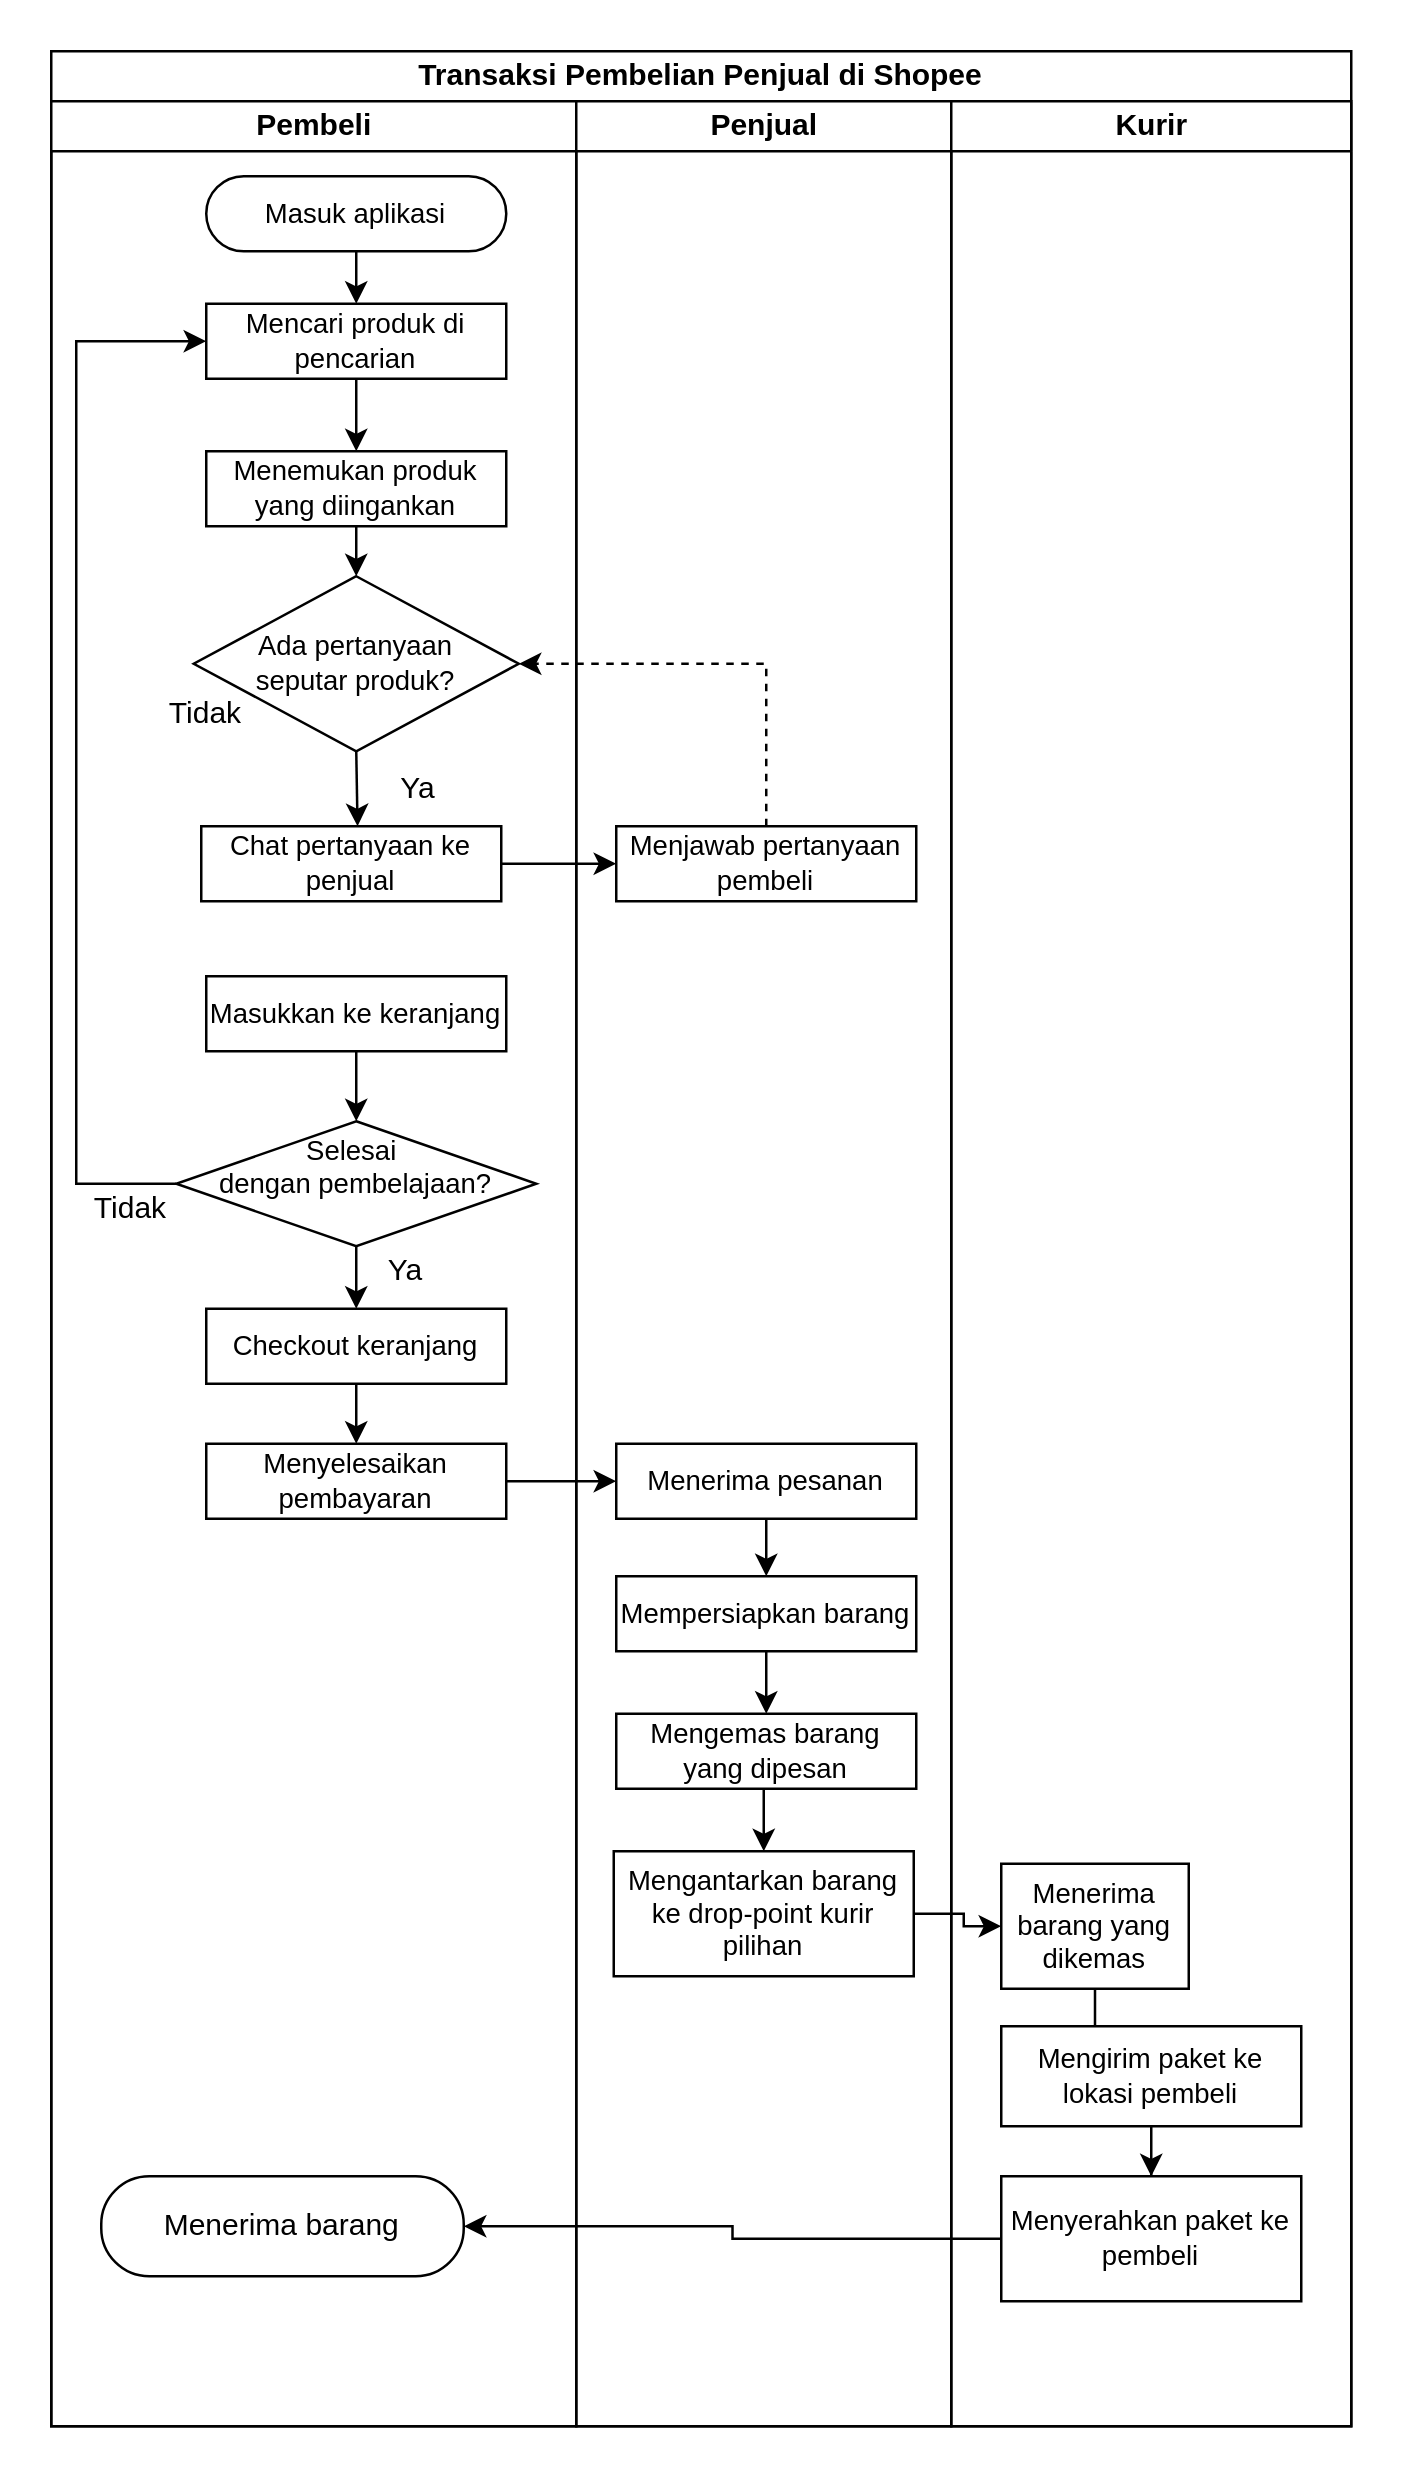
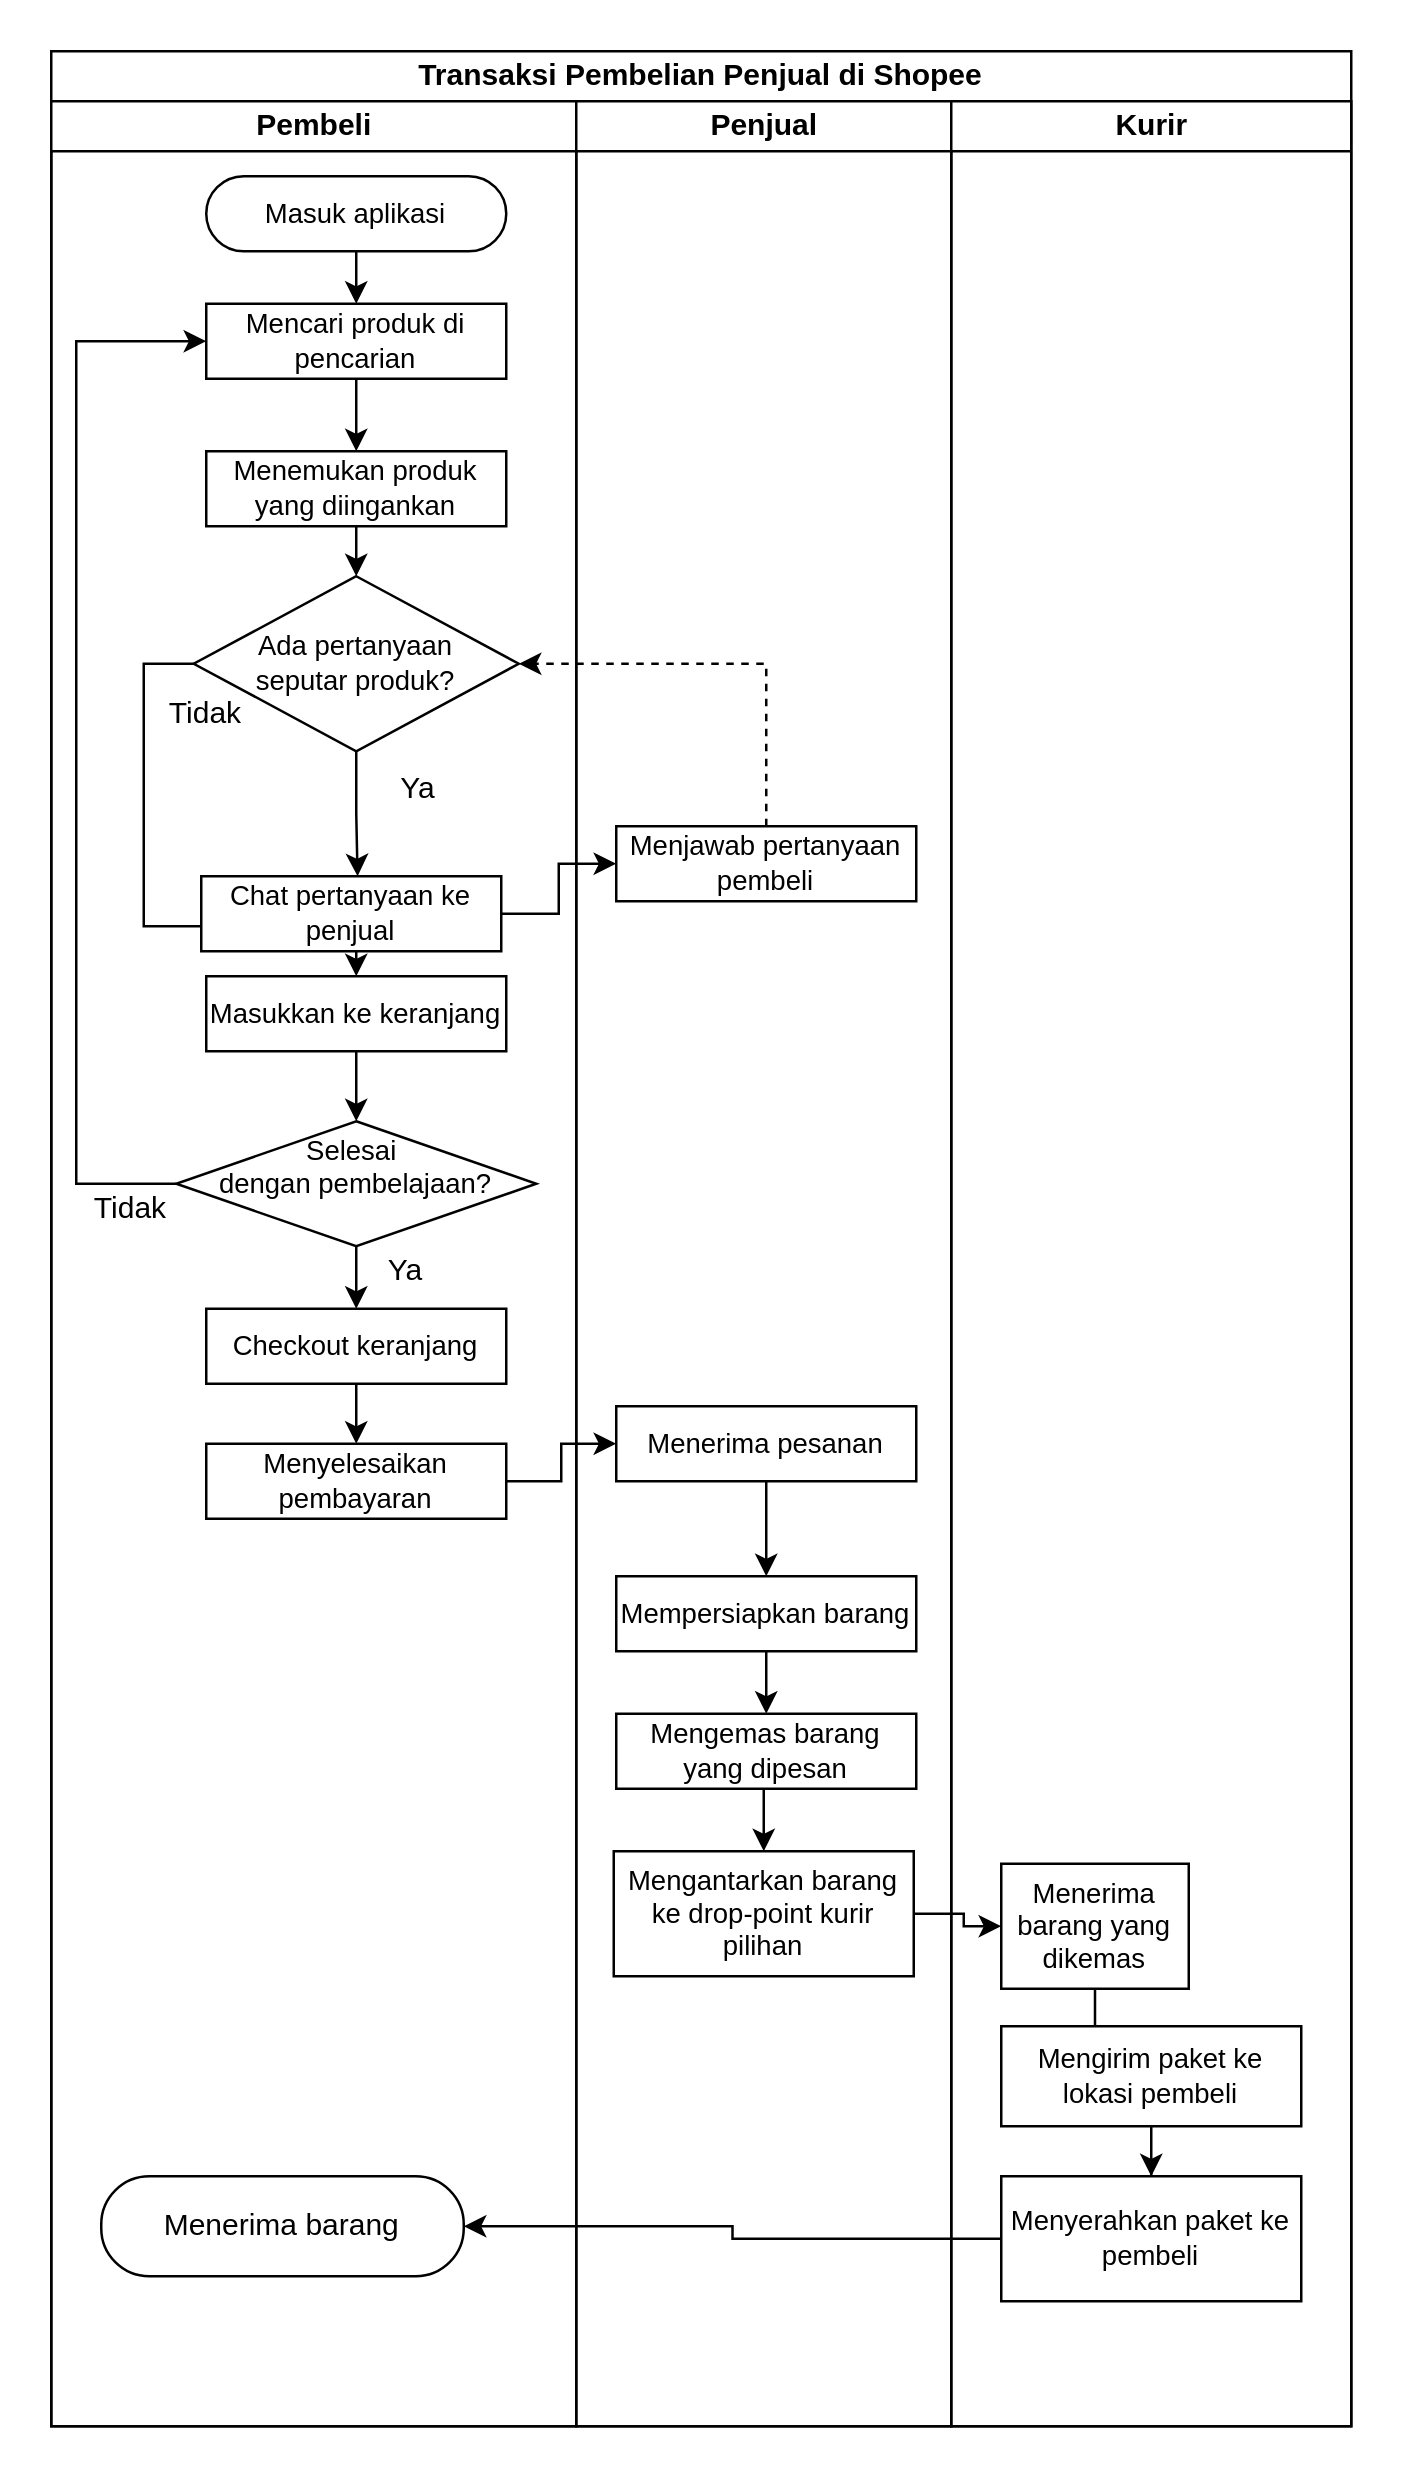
edge "Ada pertanyaan seputar produk?" -> "Masukkan ke keranjang": added
node "Chat pertanyaan ke penjual": moved (351, 864) -> (351, 914)
node "Menerima pesanan": moved (766, 1481) -> (766, 1444)
